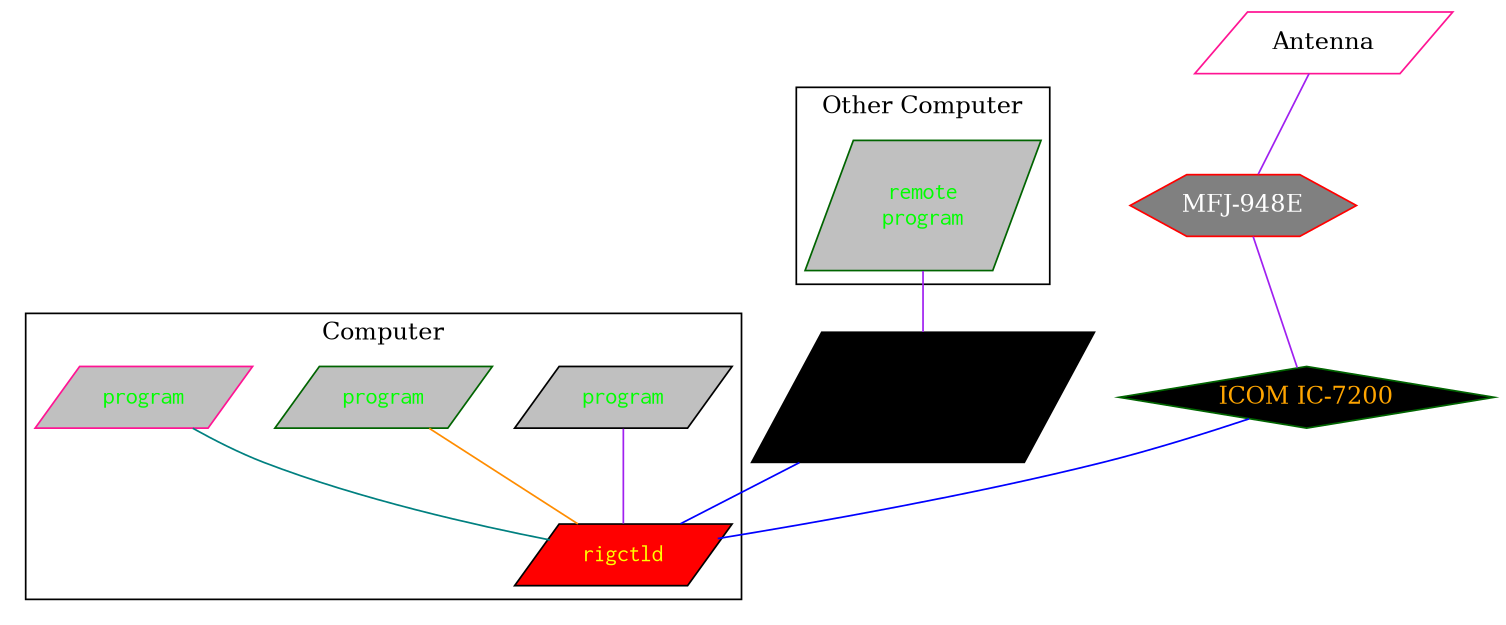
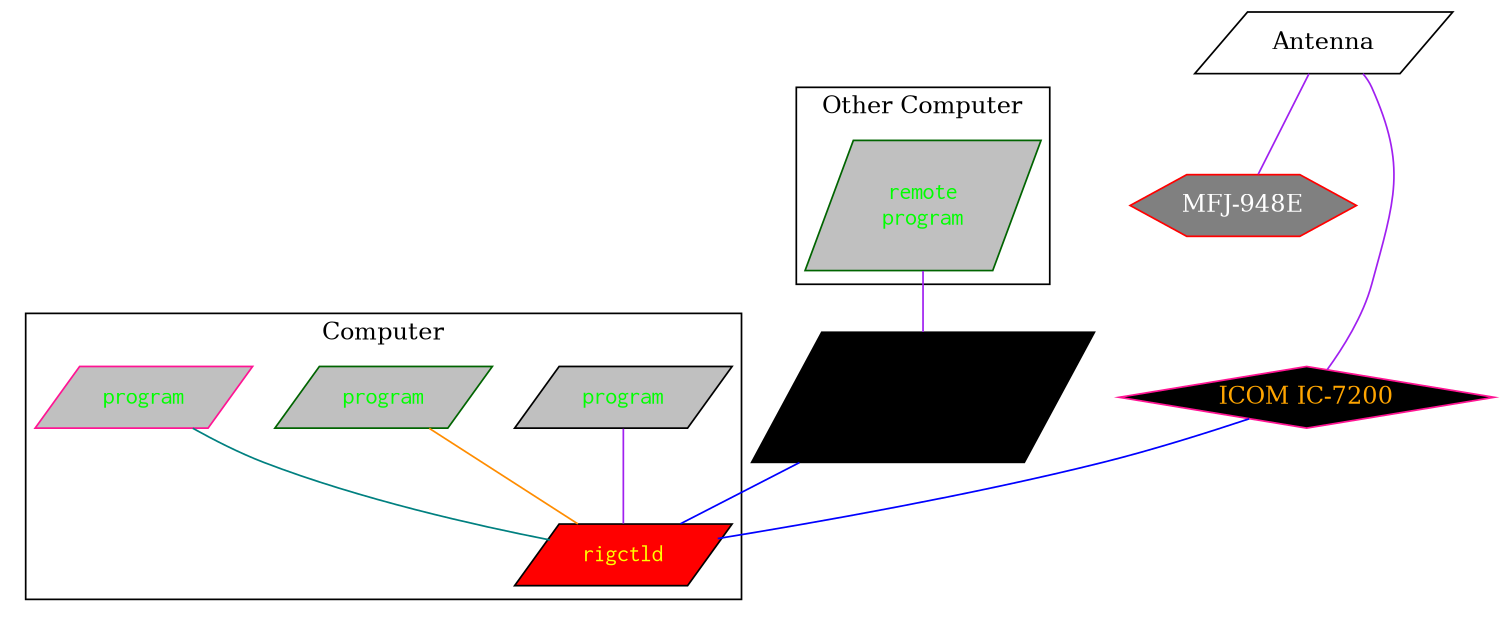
node "Antenna": color deeppink -> black
edge "MFJ-948E" -- "ICOM IC-7200": now "Antenna" -- "ICOM IC-7200"
node "ICOM IC-7200": color darkgreen -> deeppink
